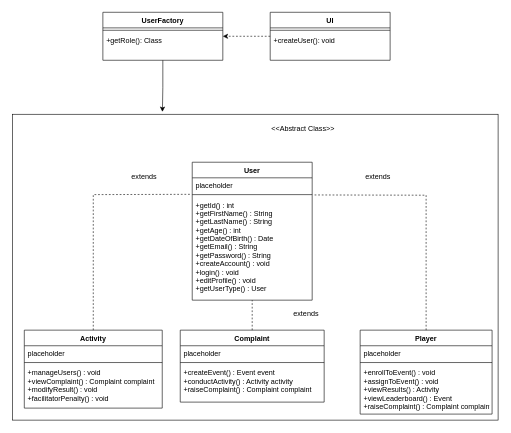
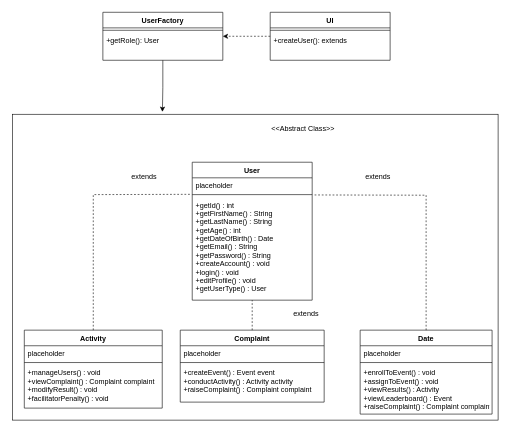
node "+getRole(): Class": label "+getRole(): Class" -> "+getRole(): User"
node "+createUser(): void": label "+createUser(): void" -> "+createUser(): extends"
node "Player": label "Player" -> "Date"
